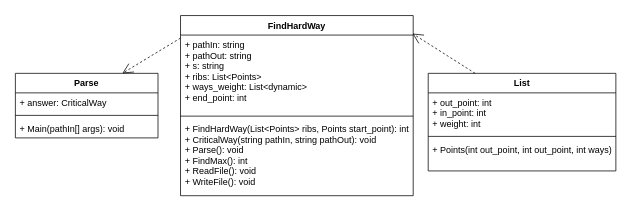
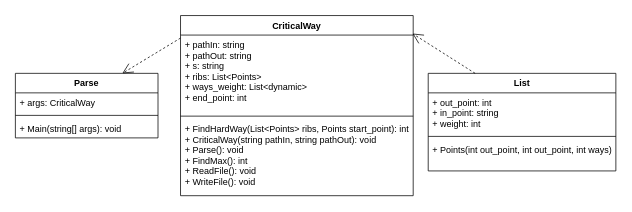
node "FindHardWay": label "FindHardWay" -> "CriticalWay"
node "+ answer: CriticalWay": label "+ answer: CriticalWay" -> "+ args: CriticalWay"
node "+ out_point: int + in_point: int + weight: int": label "+ out_point: int + in_point: int + weight: int" -> "+ out_point: int + in_point: string + weight: int"
node "+ Main(pathIn[] args): void": label "+ Main(pathIn[] args): void" -> "+ Main(string[] args): void"
